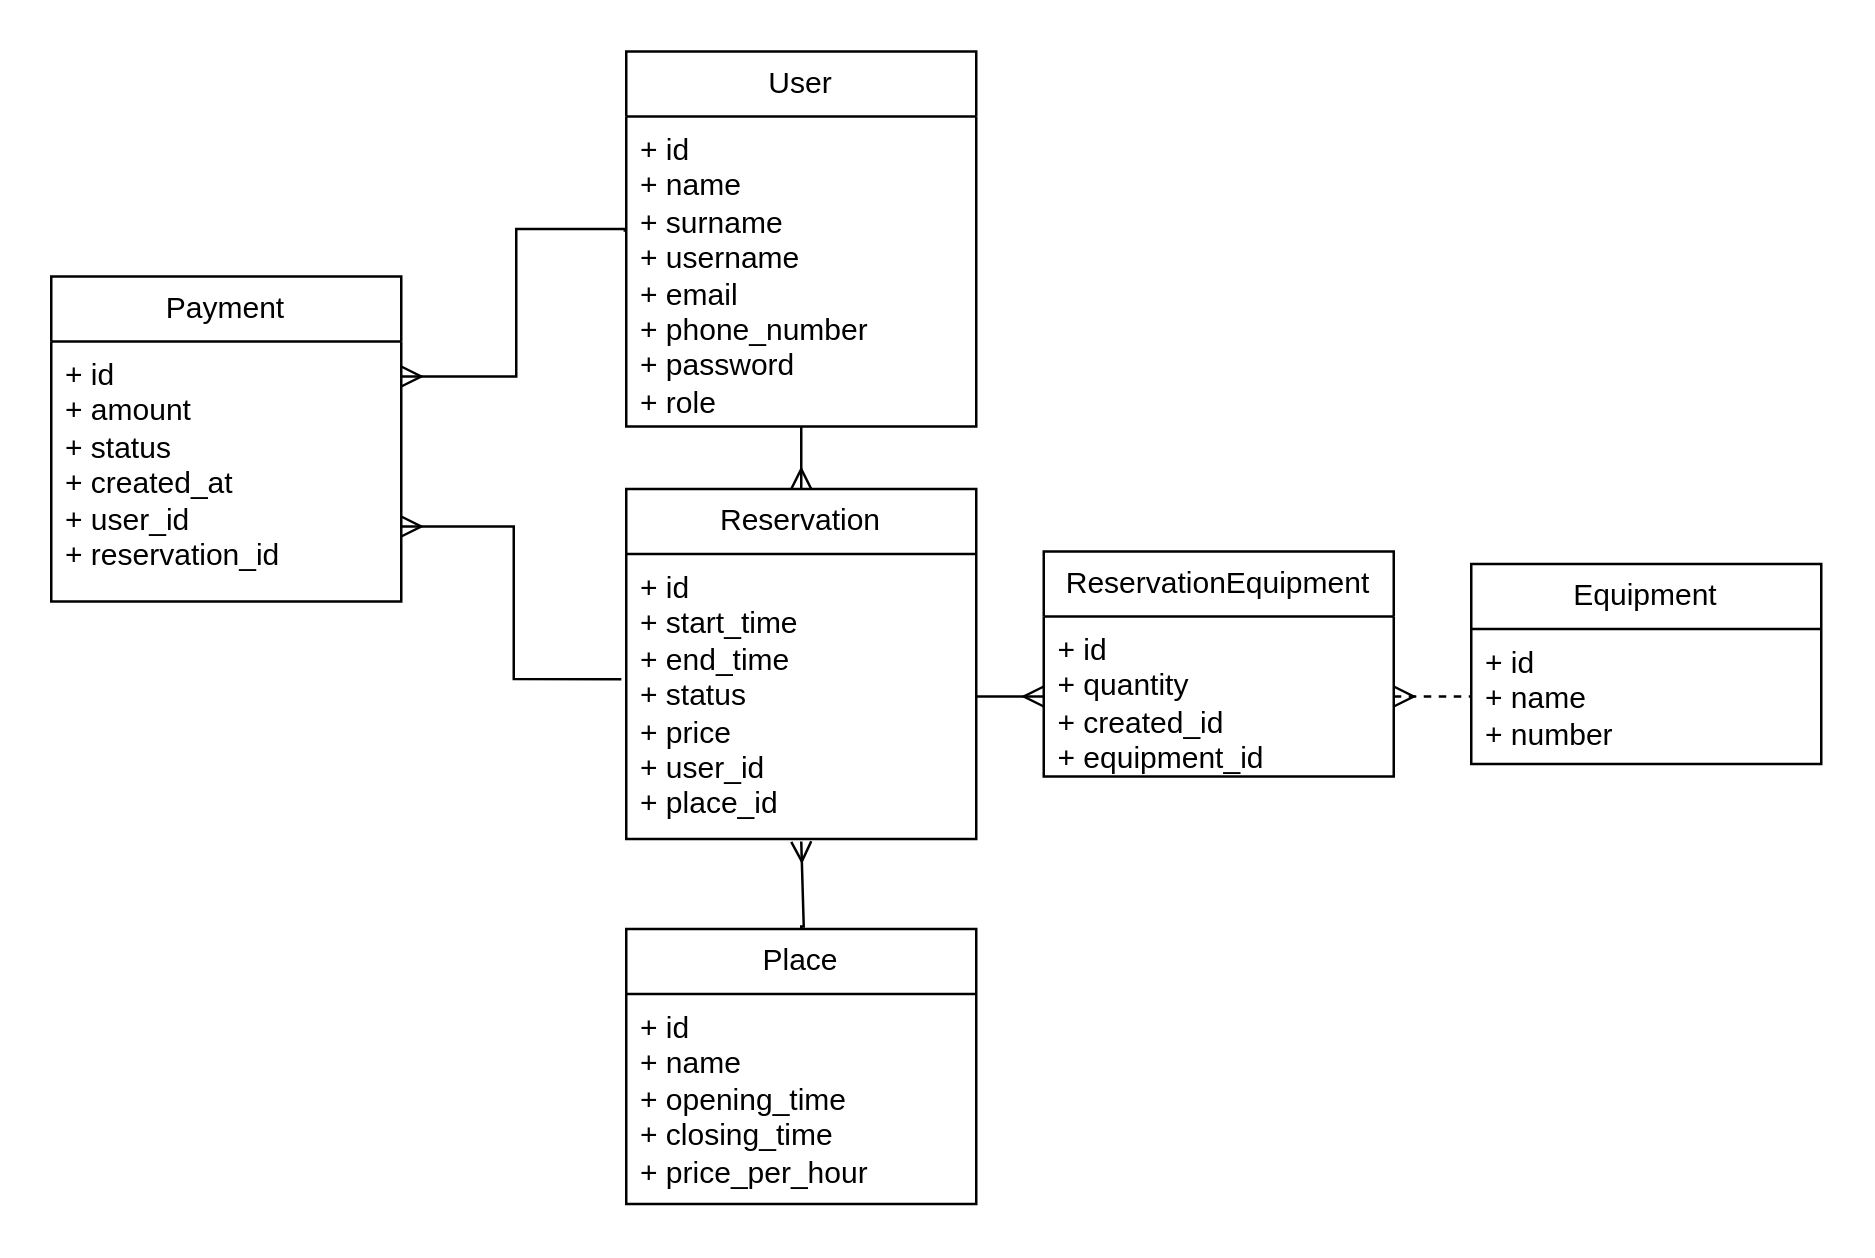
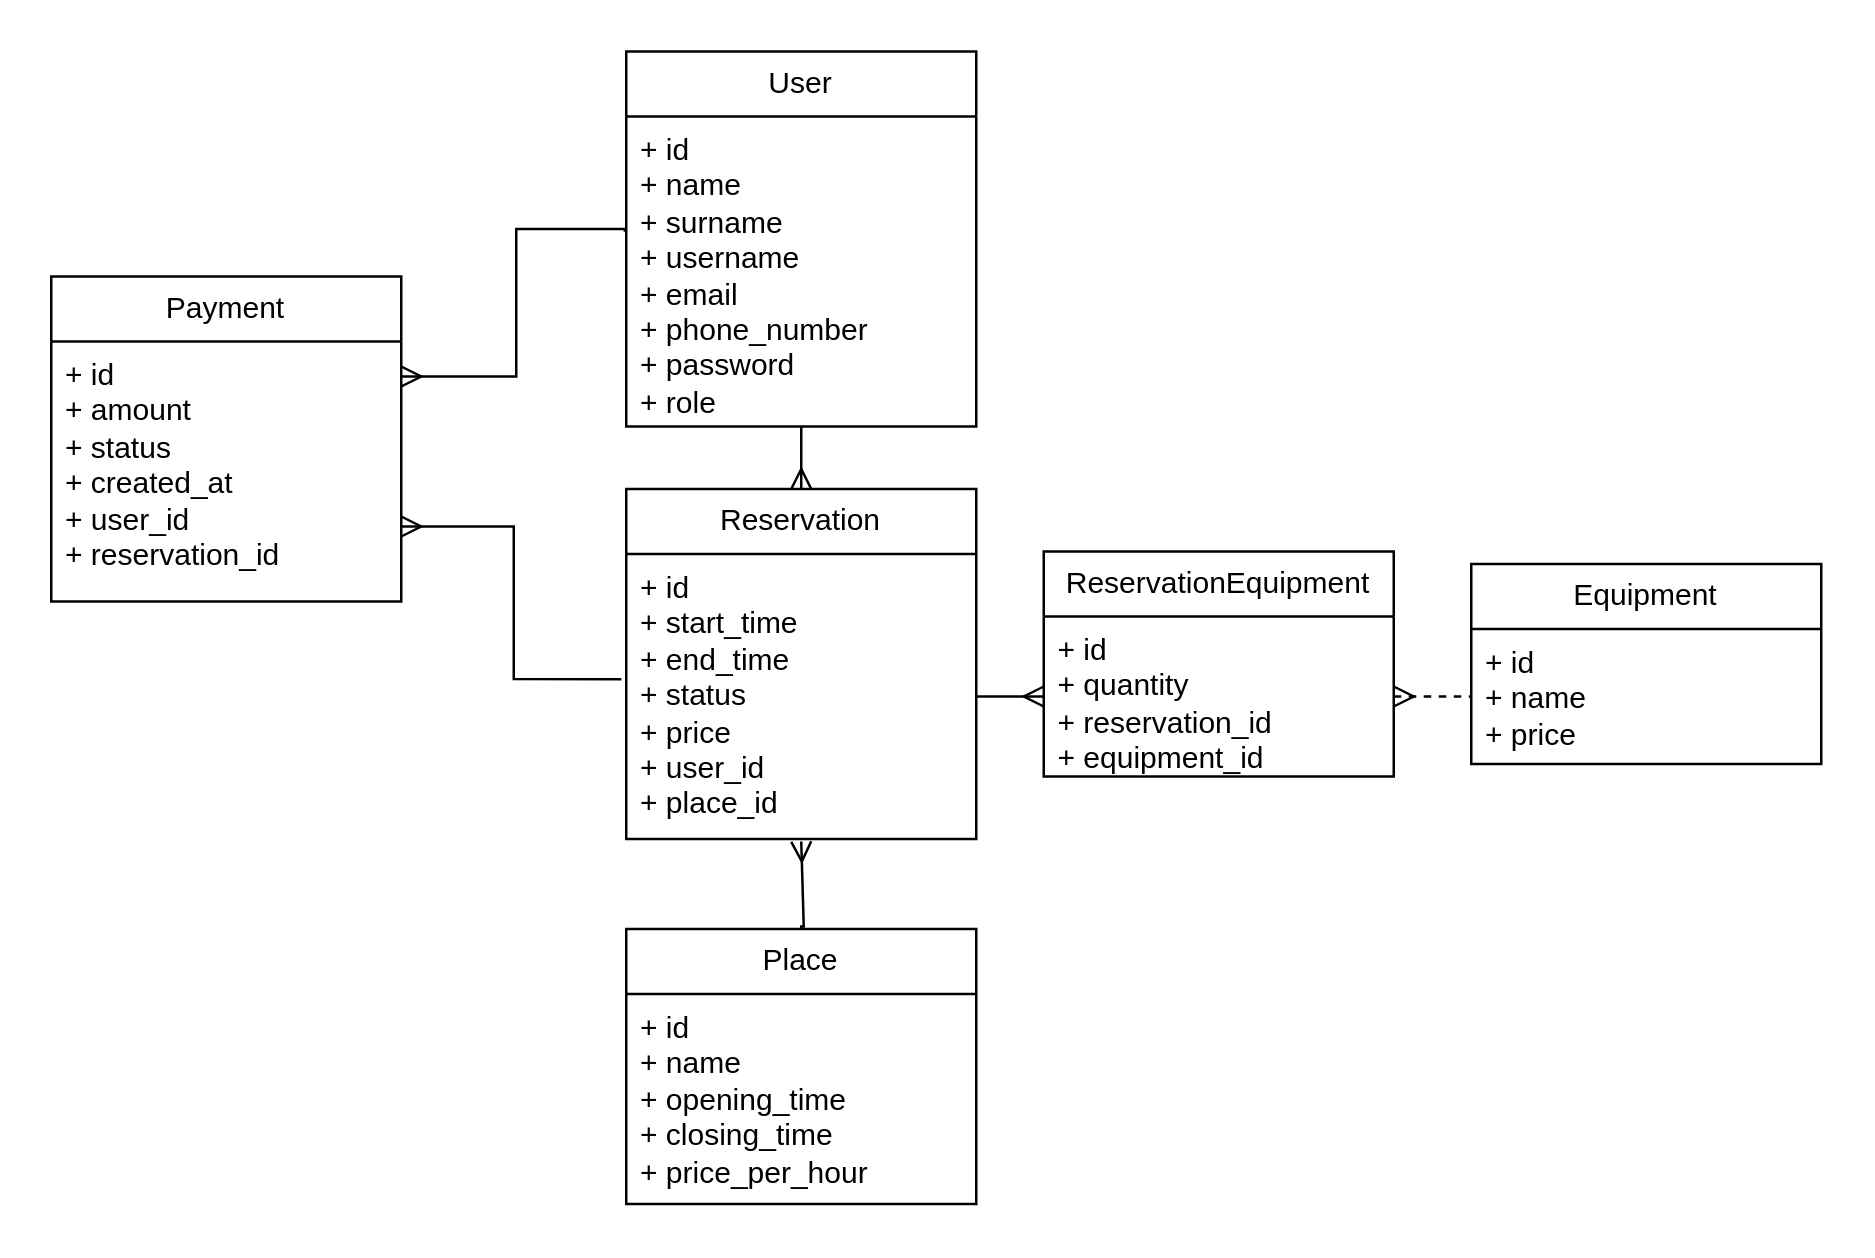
node "+ id + name + number": label "+ id + name + number" -> "+ id + name + price"
node "+ id + quantity + created_id + equipment_id": label "+ id + quantity + created_id + equipment_id" -> "+ id + quantity + reservation_id + equipment_id"
